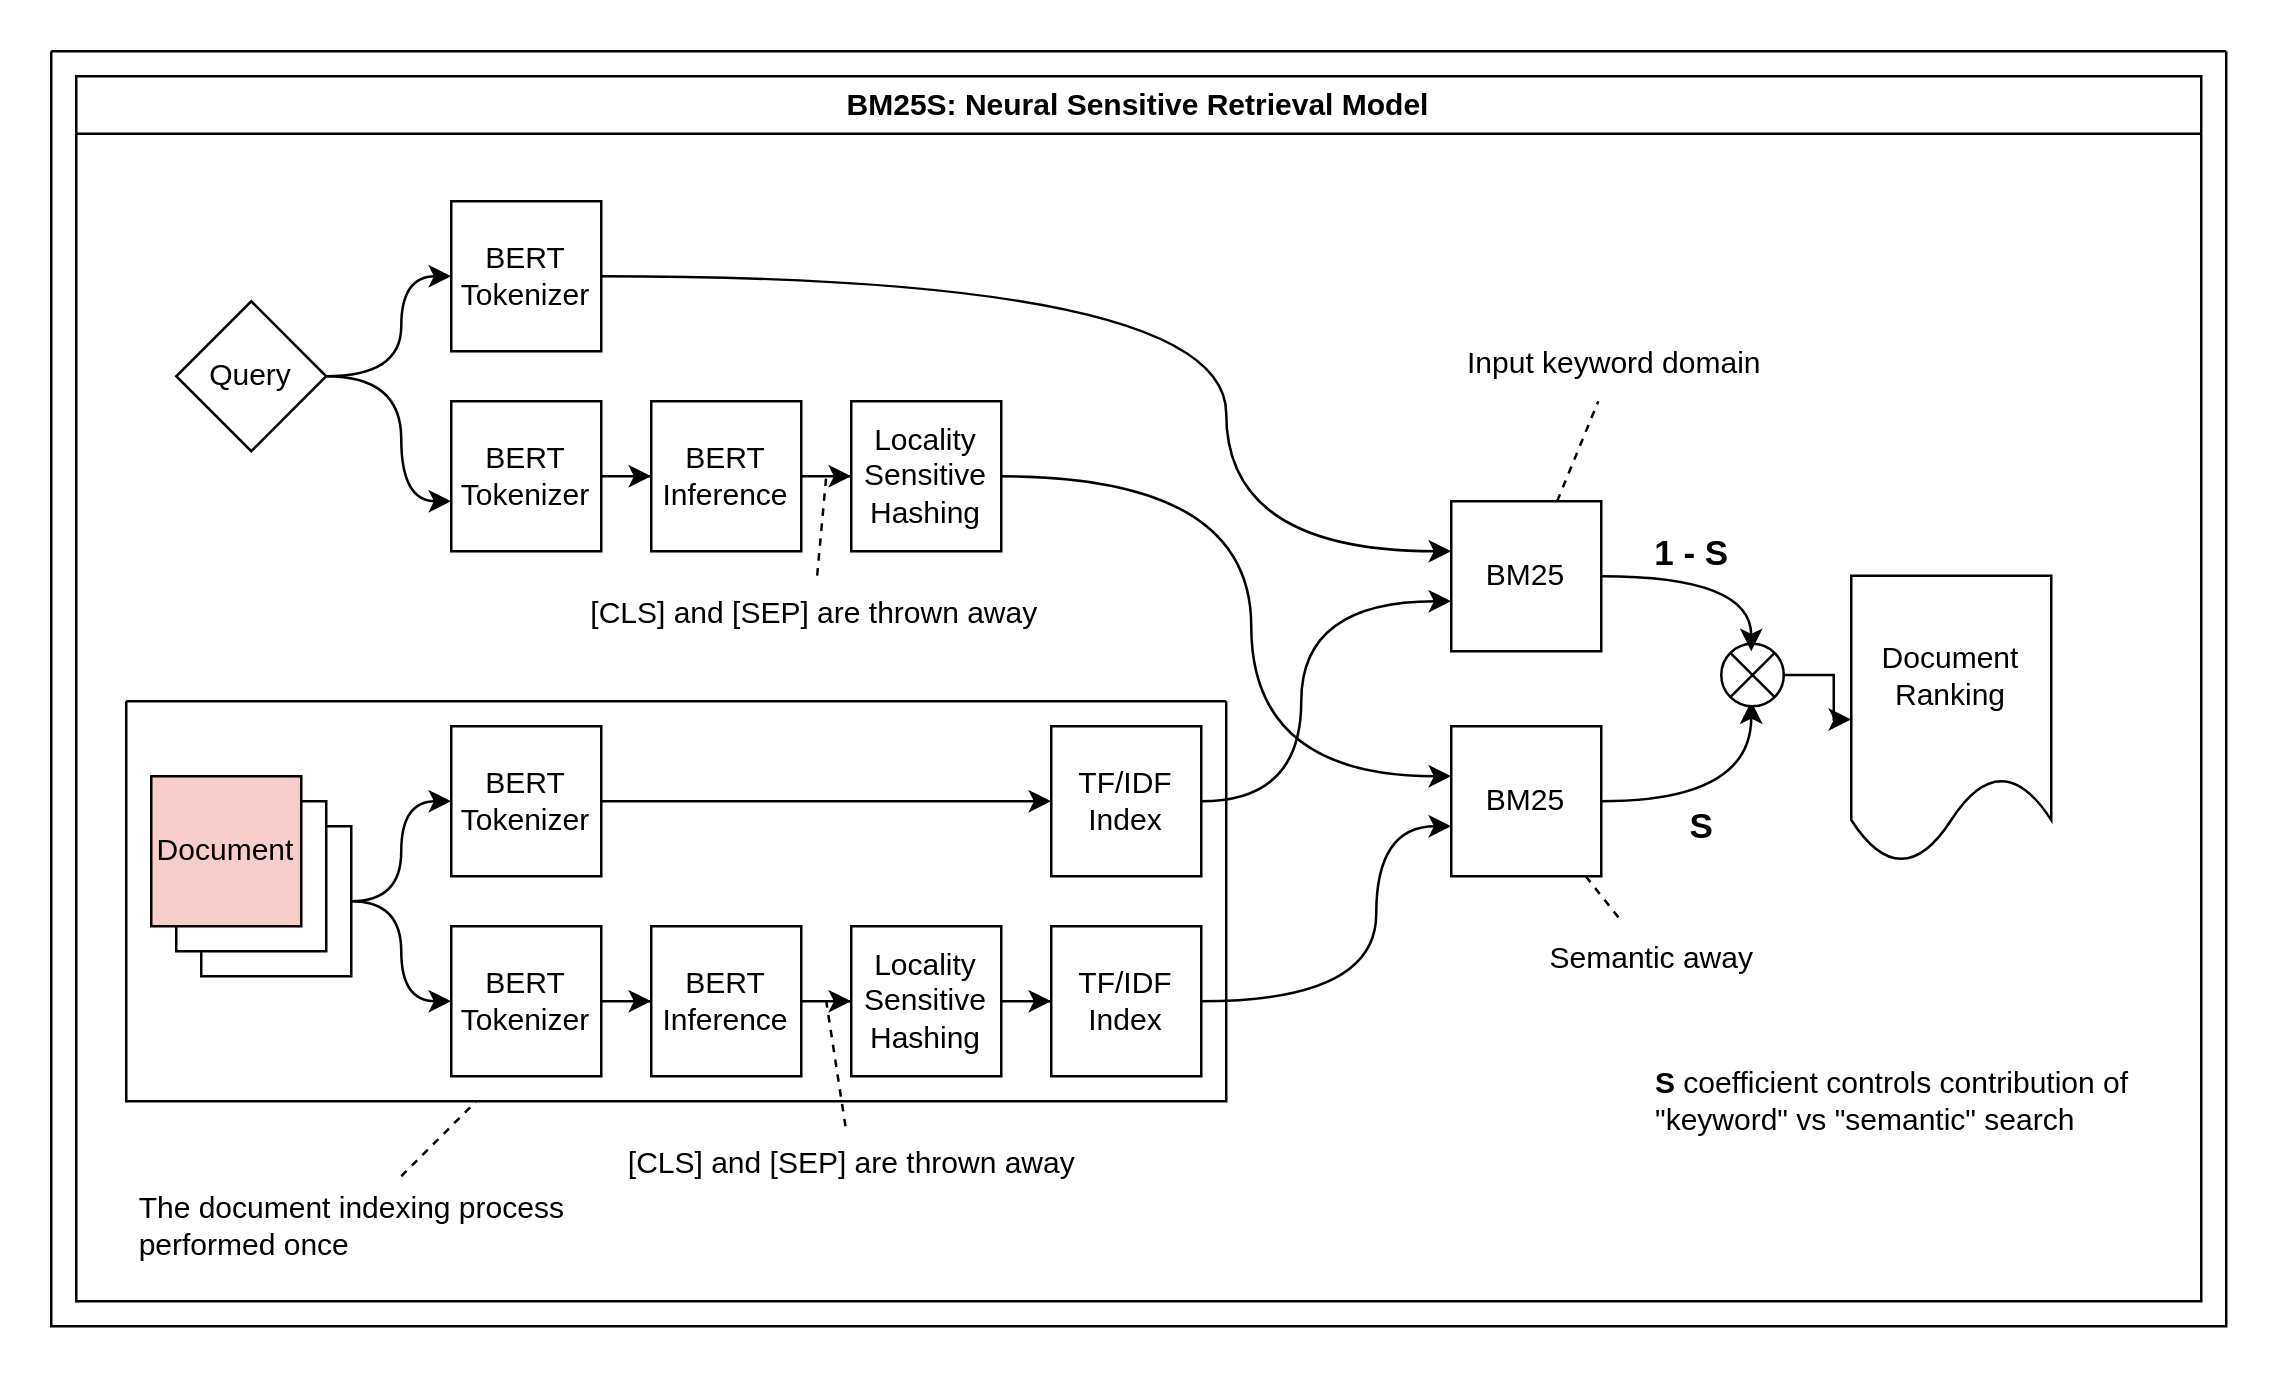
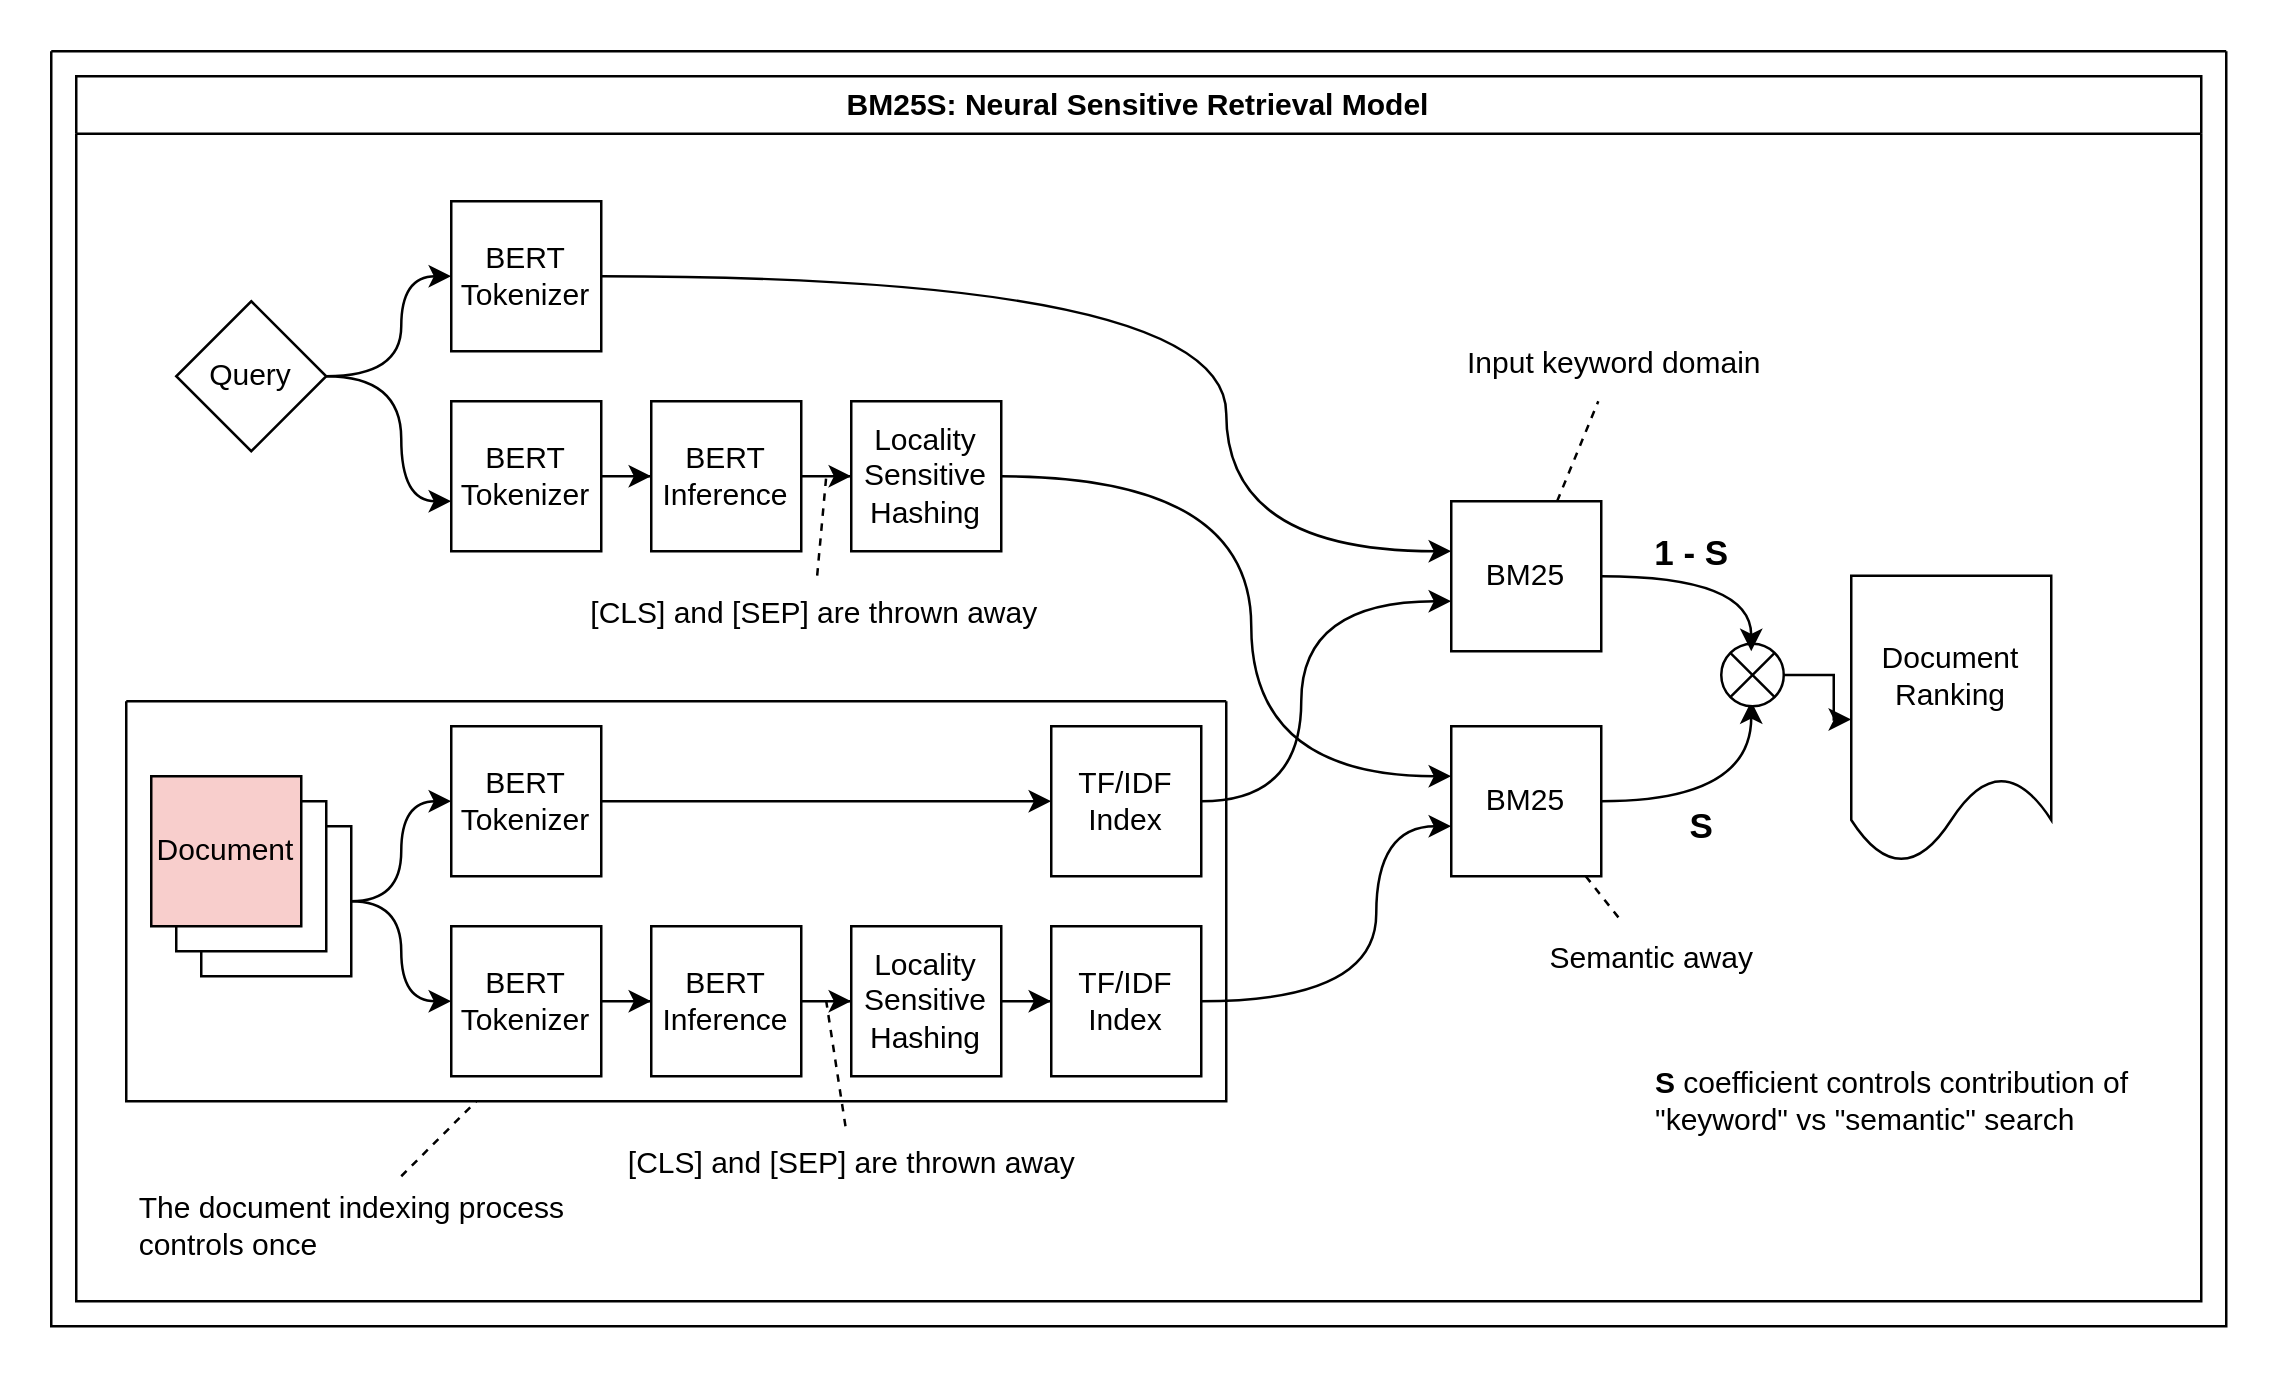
node "The document indexing process performed once": label "The document indexing process performed once" -> "The document indexing process controls once"
